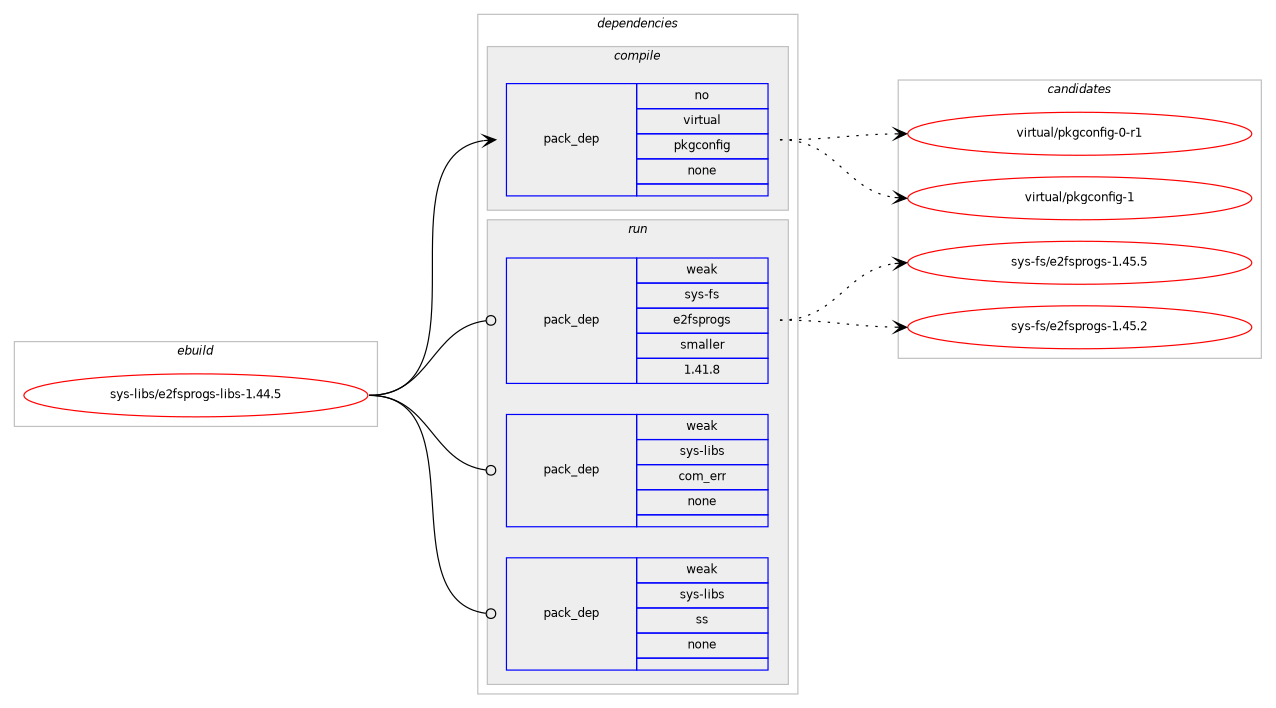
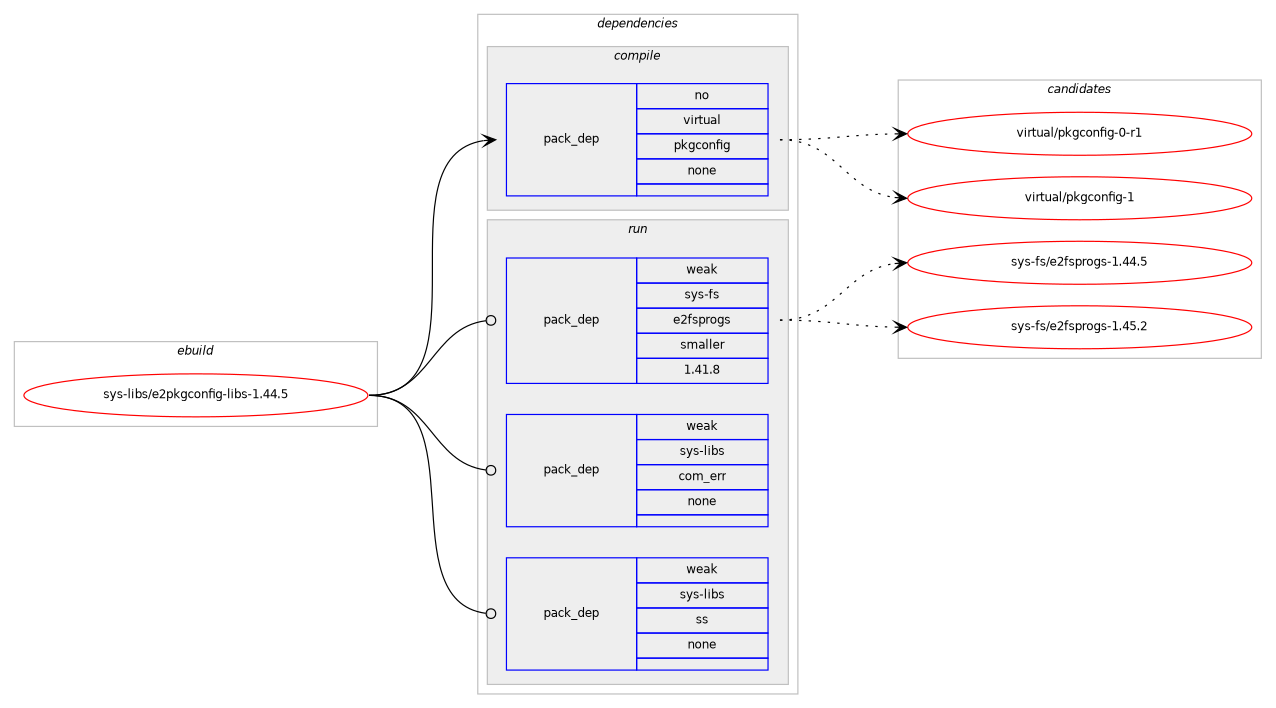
node "sys-fs/e2fsprogs-1.45.5": label "sys-fs/e2fsprogs-1.45.5" -> "sys-fs/e2fsprogs-1.44.5"
node "sys-libs/e2fsprogs-libs-1.44.5": label "sys-libs/e2fsprogs-libs-1.44.5" -> "sys-libs/e2pkgconfig-libs-1.44.5"
